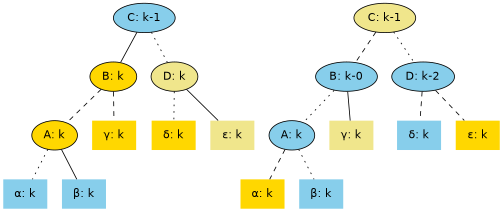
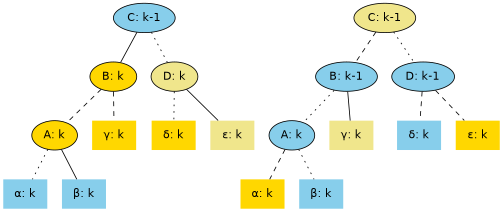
node "B: k-0": label "B: k-0" -> "B: k-1"
node "D: k-2": label "D: k-2" -> "D: k-1"
